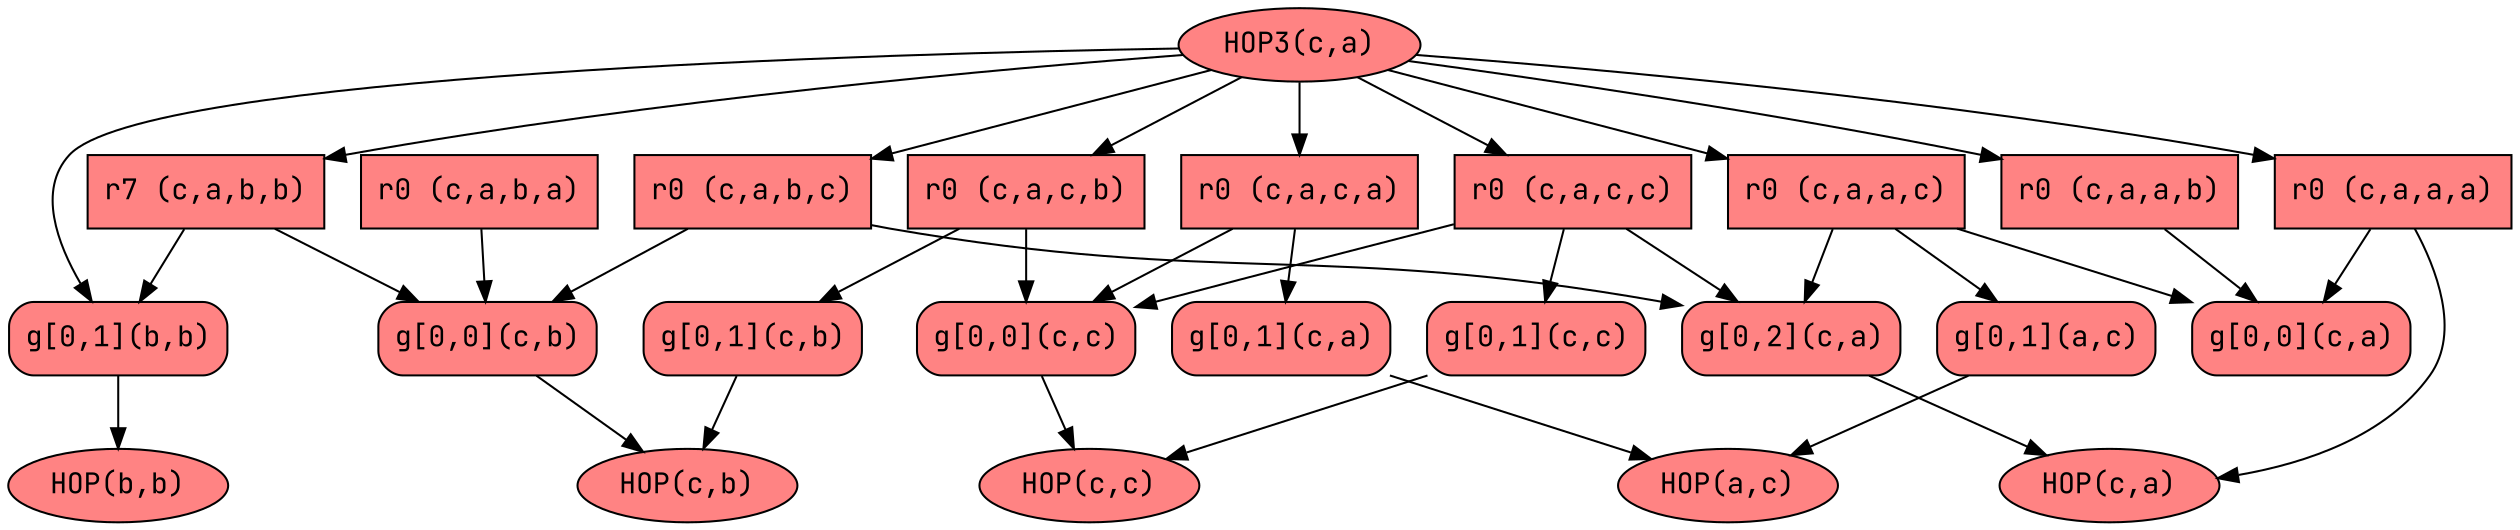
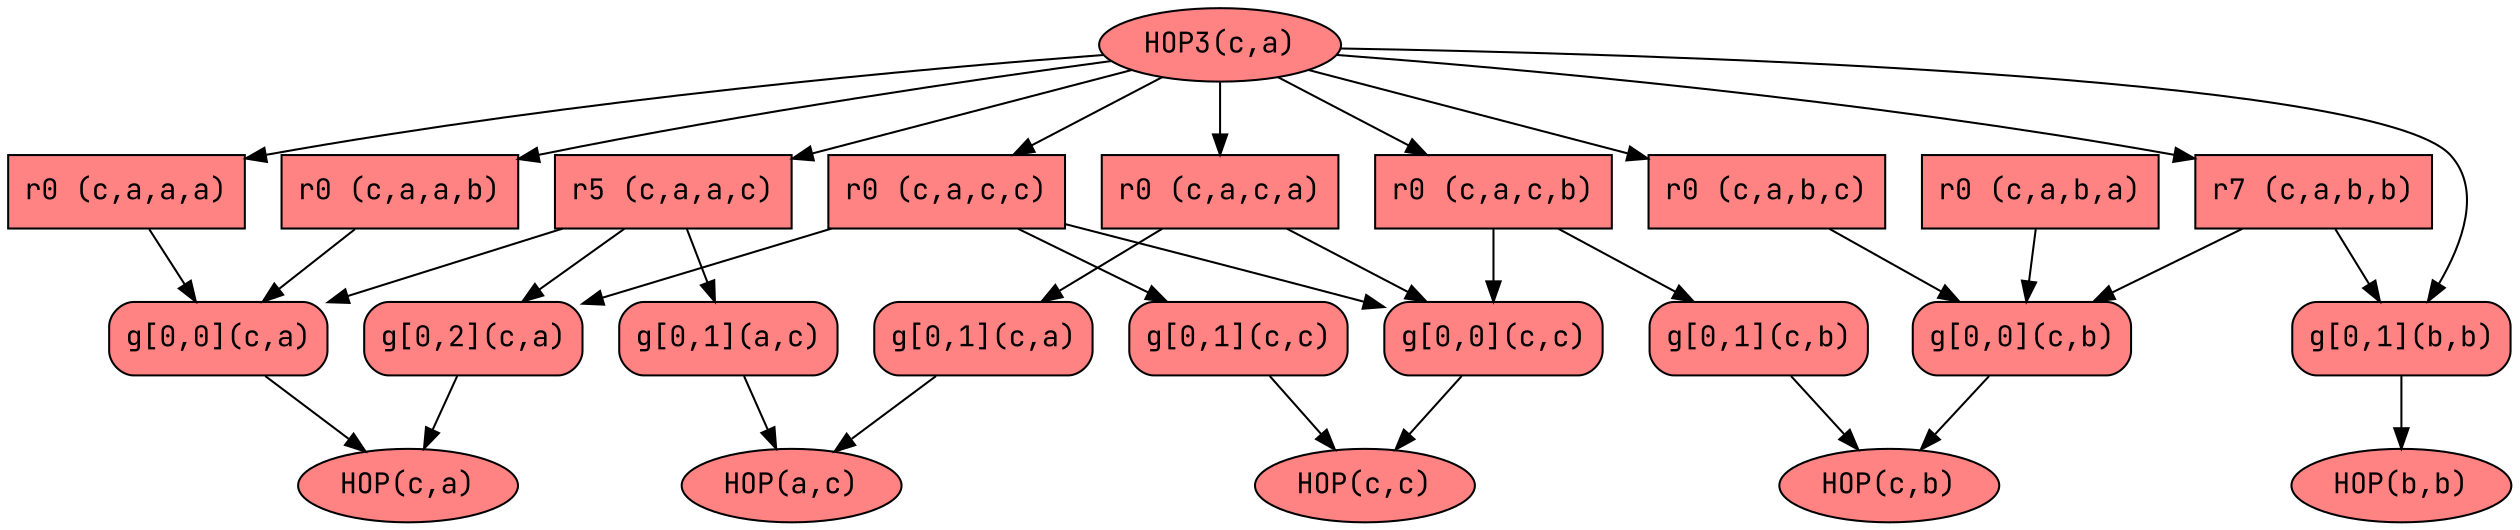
node "r0 (c,a,a,c)": label "r0 (c,a,a,c)" -> "r5 (c,a,a,c)"
edge "r0 (c,a,b,c)" -> "g[0,2](c,a)": removed
edge "r0 (c,a,a,a)" -> "HOP(c,a)": now "g[0,0](c,a)" -> "HOP(c,a)"
